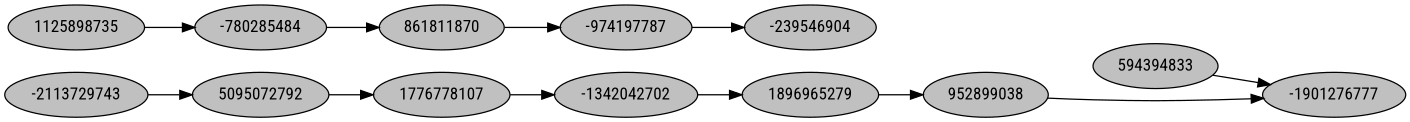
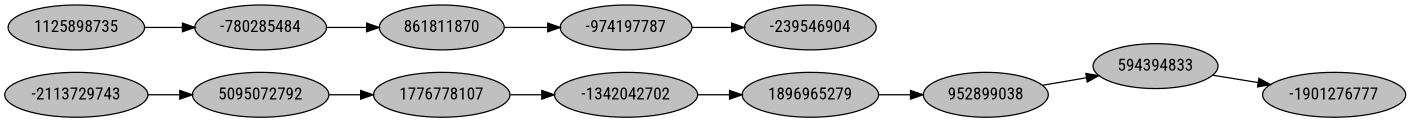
edge "952899038" -> "-1901276777": now "952899038" -> "594394833"
